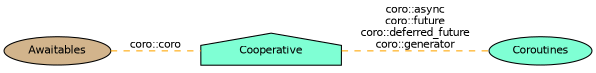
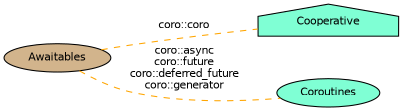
edge "Cooperative" -- "Coroutines": now "Awaitables" -- "Coroutines"
